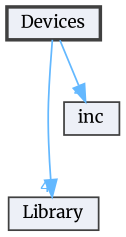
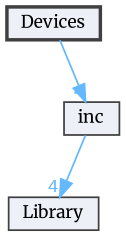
edge "Devices" -> "Library": now "inc" -> "Library"
